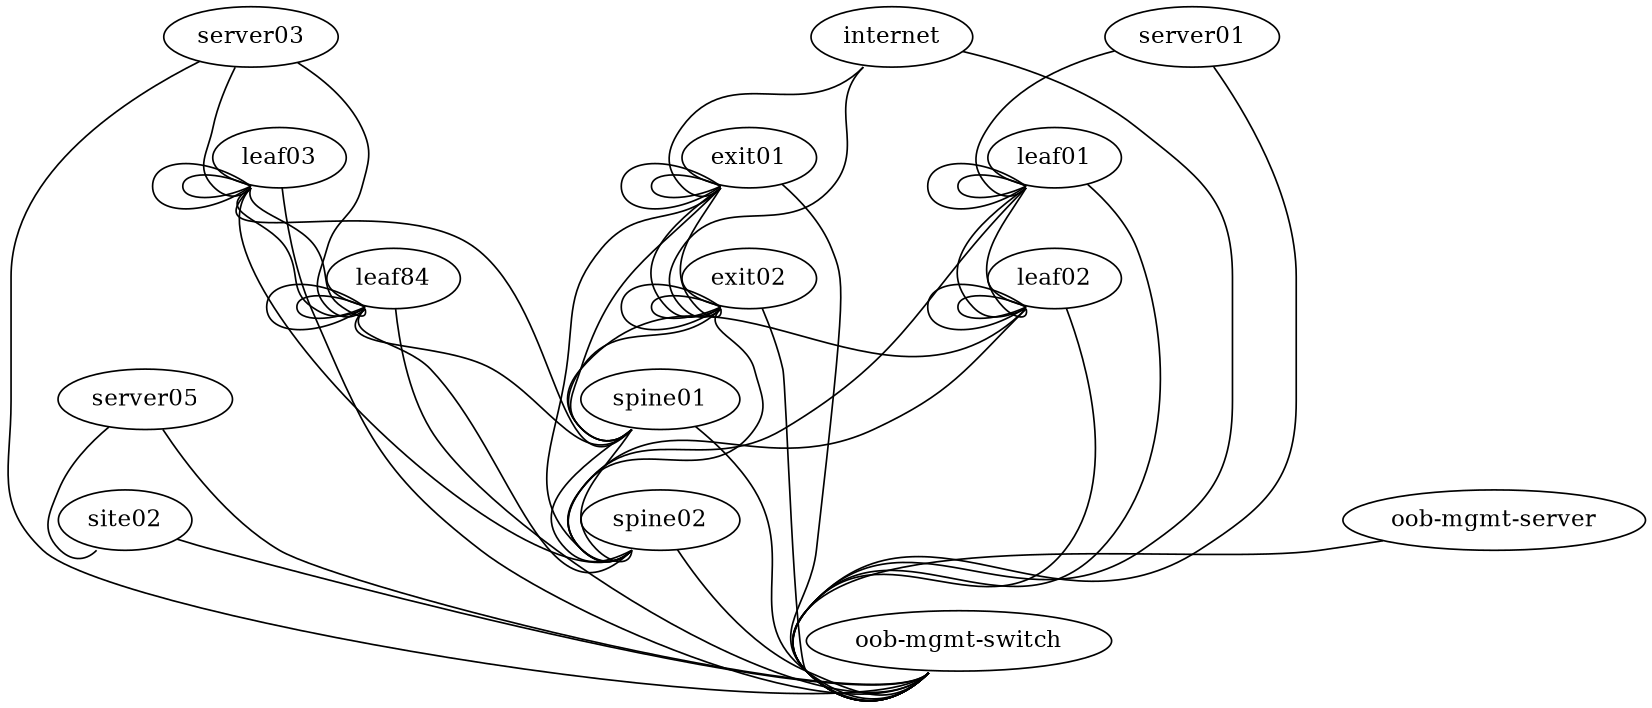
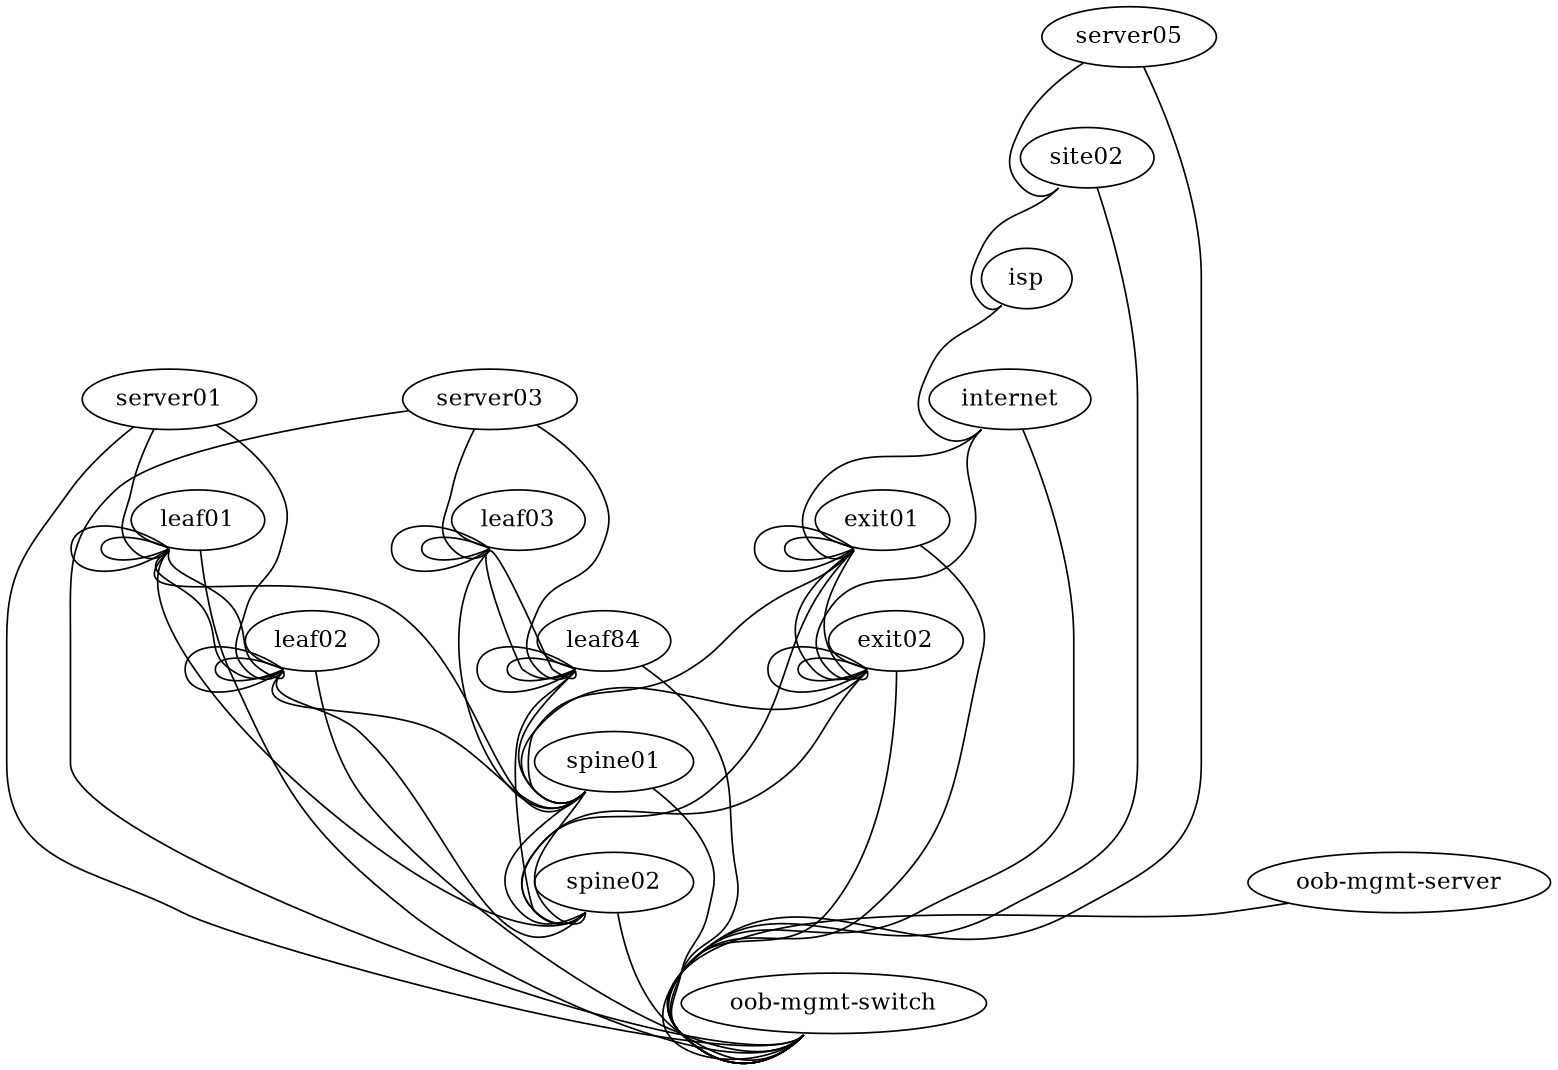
node "isp": added
edge "leaf03" -- "spine02": removed
edge "server01" -- "leaf02": added
edge "leaf03" -- "oob-mgmt-switch": removed
edge "leaf01" -- "spine01": added
